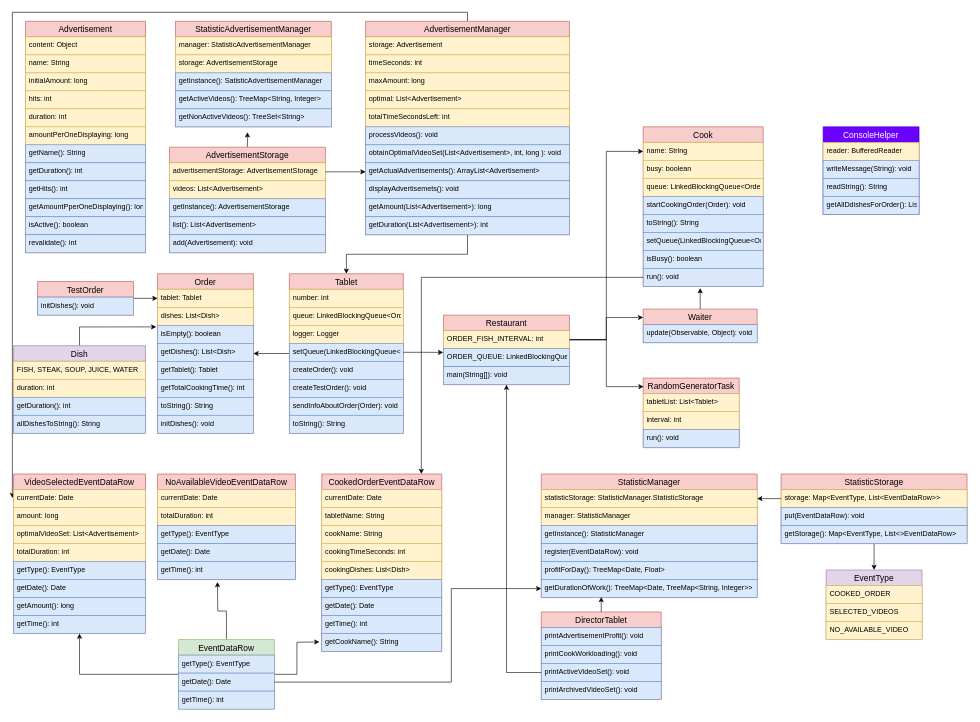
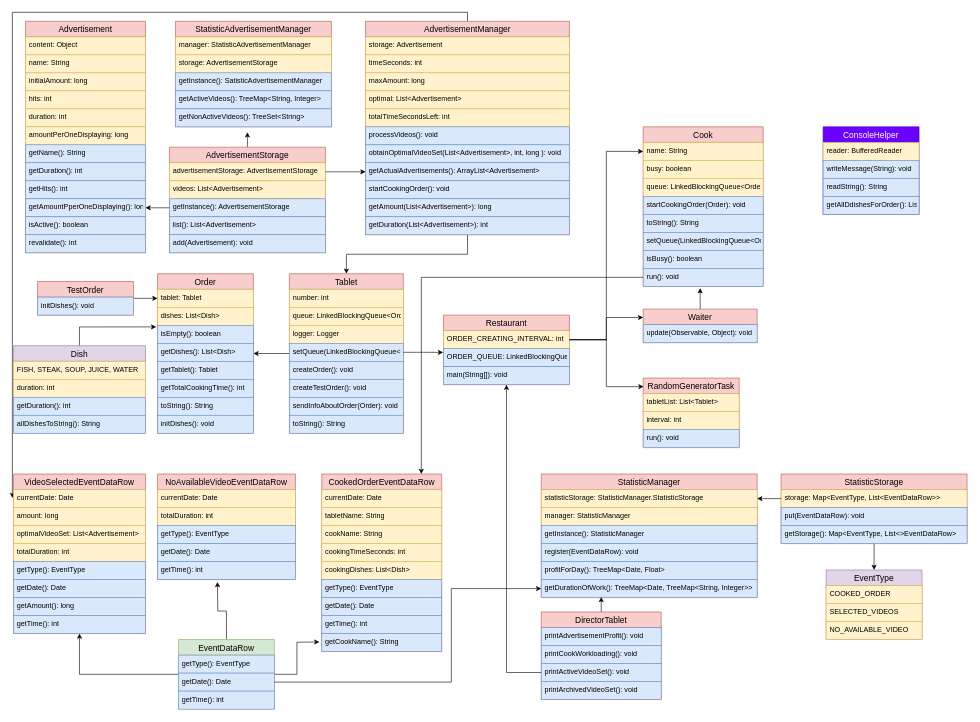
node "displayAdvertisemets(): void": label "displayAdvertisemets(): void" -> "startCookingOrder(): void"
edge "getInstance(): AdvertisementStorage" -> "getAmountPperOneDisplaying(): long": added
node "ORDER_FISH_INTERVAL: int": label "ORDER_FISH_INTERVAL: int" -> "ORDER_CREATING_INTERVAL: int"
